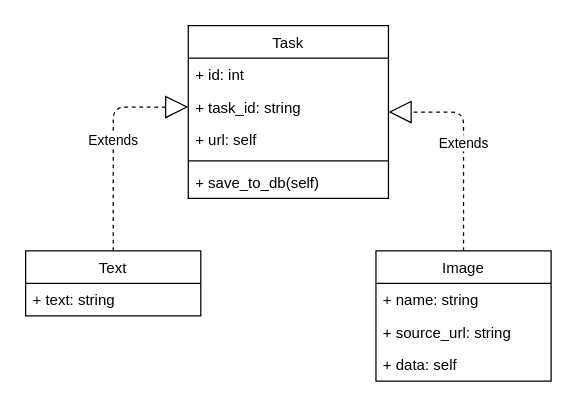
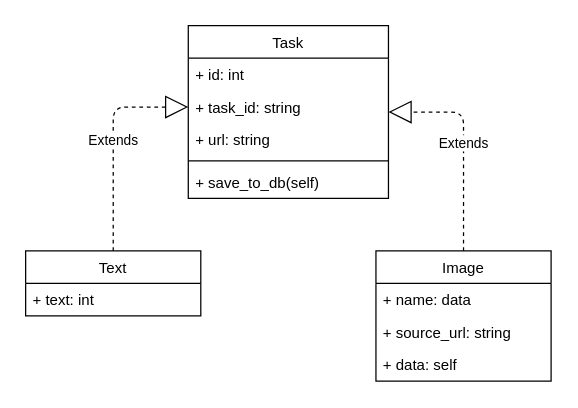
node "+ url: self": label "+ url: self" -> "+ url: string"
node "+ text: string": label "+ text: string" -> "+ text: int"
node "+ name: string": label "+ name: string" -> "+ name: data"
